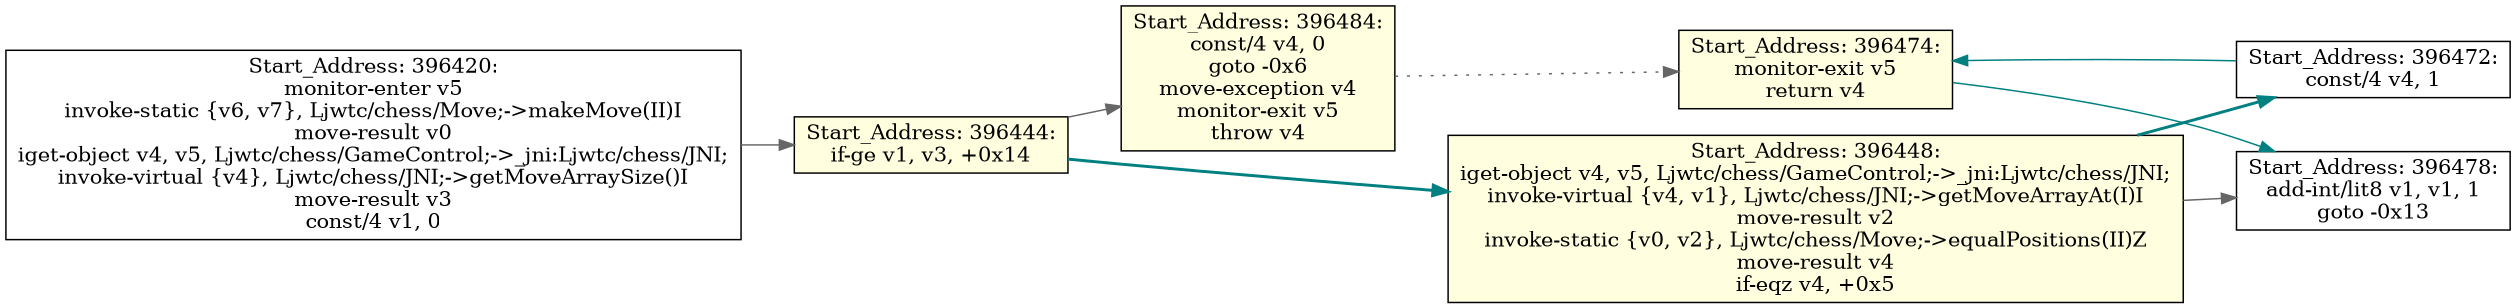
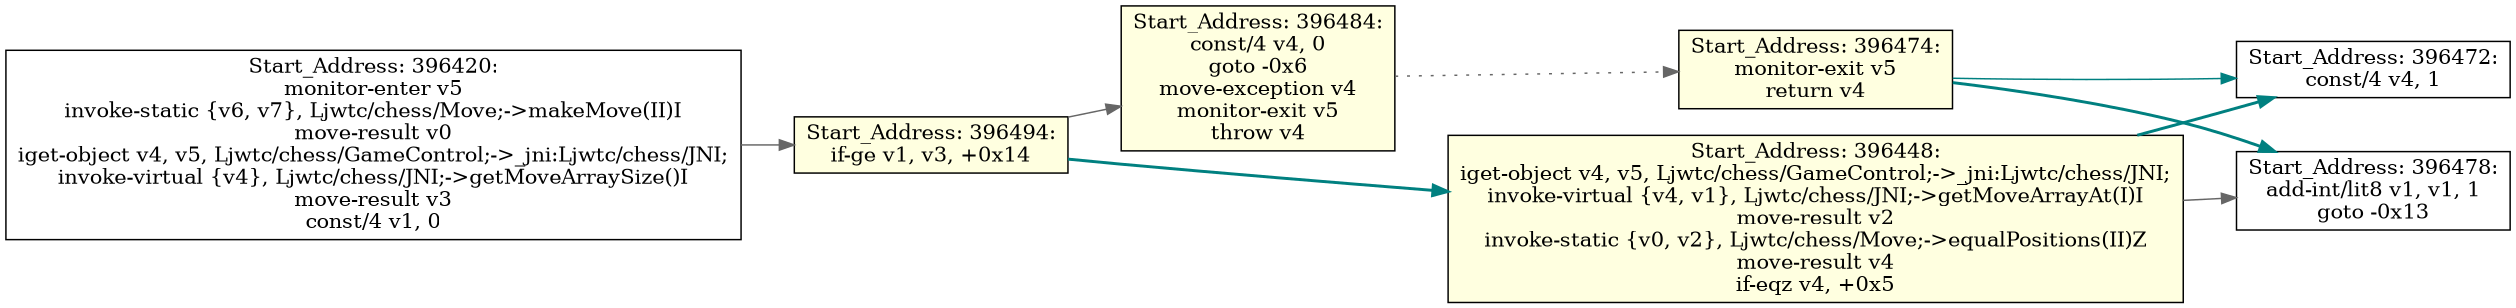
edge "Start_Address: 396472: const/4 v4, 1" -> "Start_Address: 396474: monitor-exit v5 return v4": reversed
edge "Start_Address: 396474: monitor-exit v5 return v4" -> "Start_Address: 396478: add-int/lit8 v1, v1, 1 goto -0x13": style solid -> bold
node "Start_Address: 396444: if-ge v1, v3, +0x14": label "Start_Address: 396444: if-ge v1, v3, +0x14" -> "Start_Address: 396494: if-ge v1, v3, +0x14"
